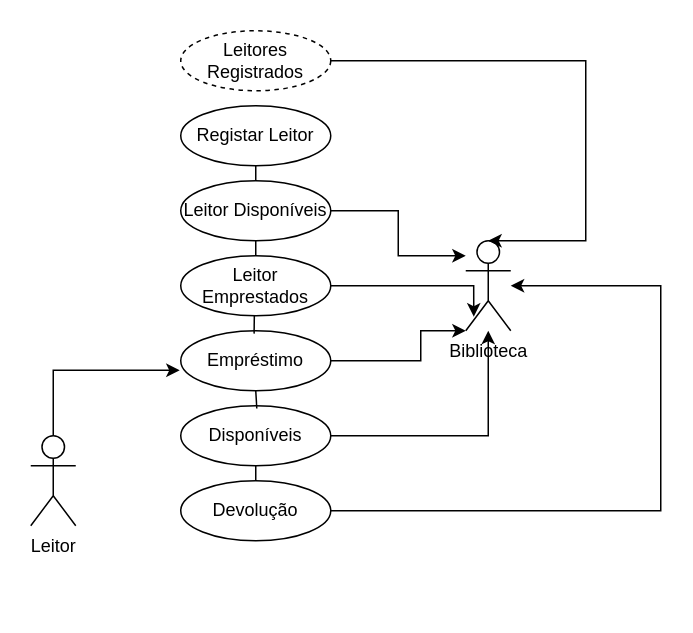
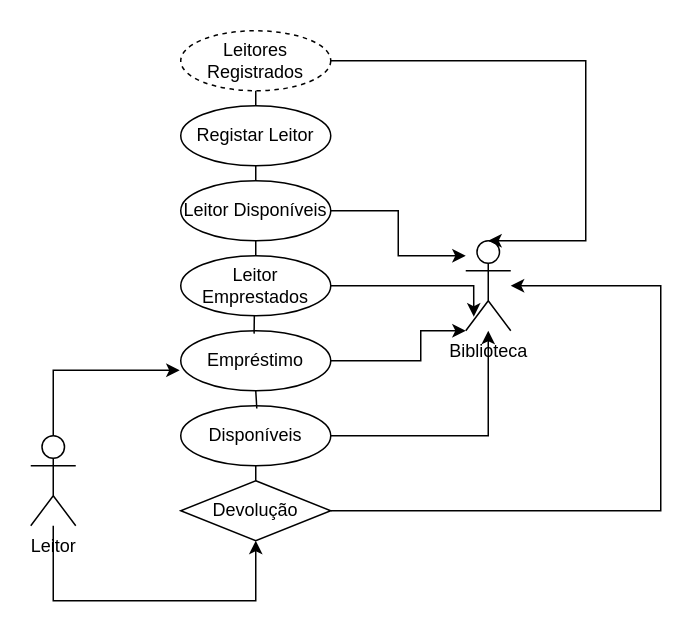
edge "Leitores Registrados" -- "Registar Leitor": added
node "Devolução": shape ellipse -> diamond
edge "Leitor" -> "Devolução": added
